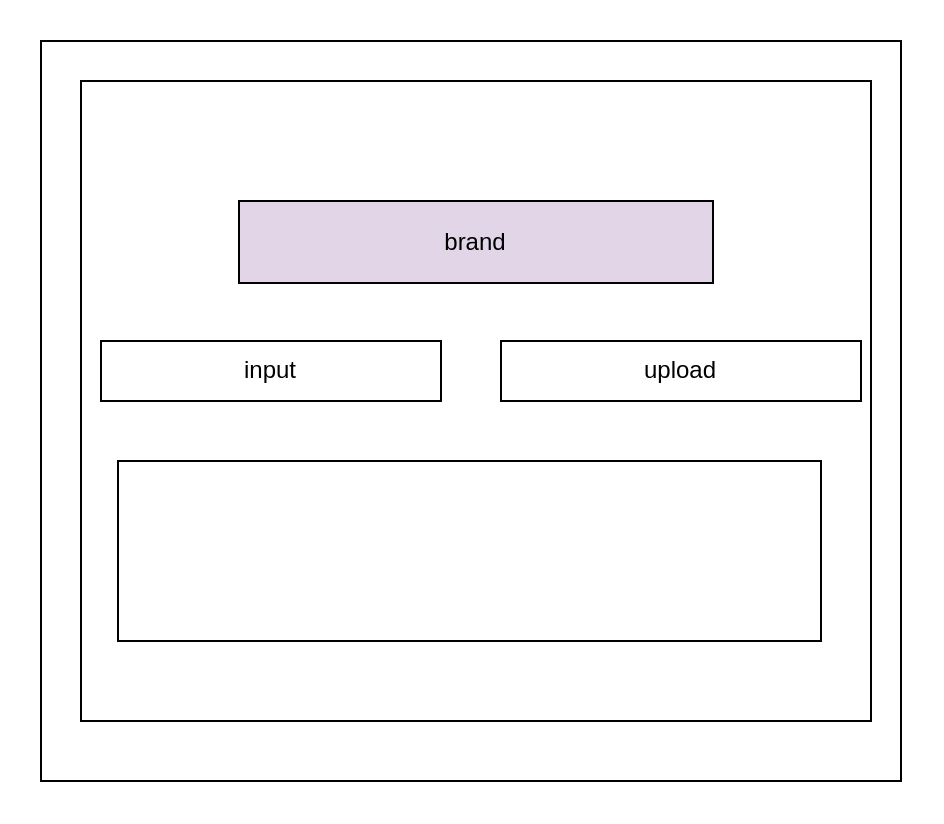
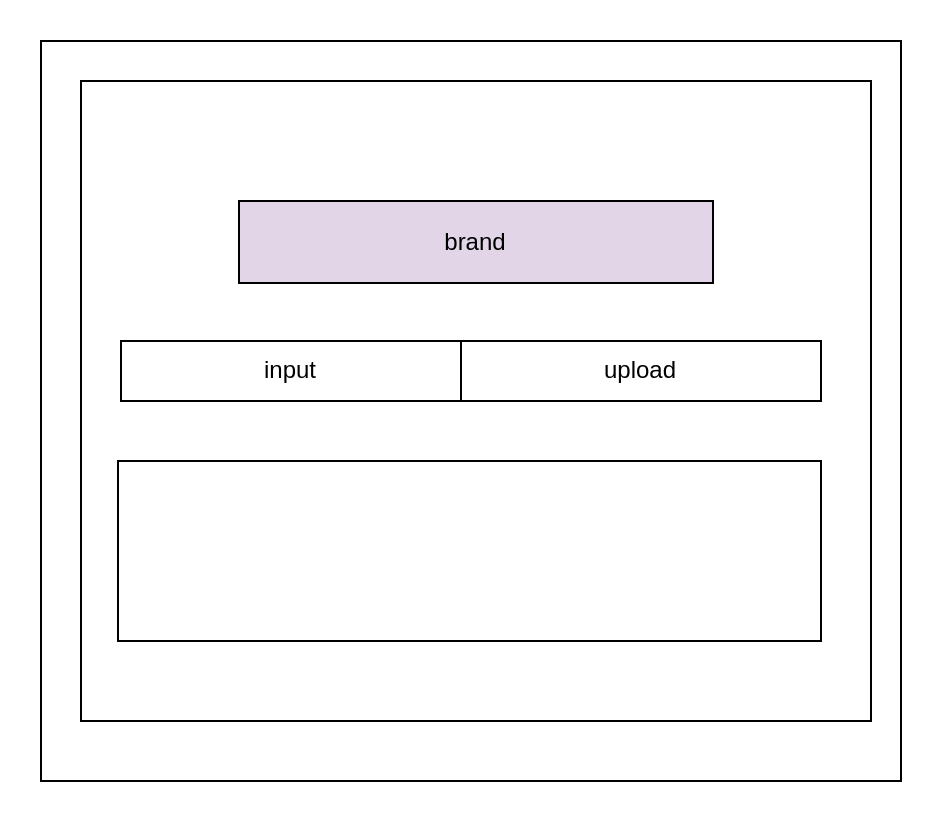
node "input": moved (271, 371) -> (291, 371)
node "upload": moved (681, 371) -> (641, 371)
